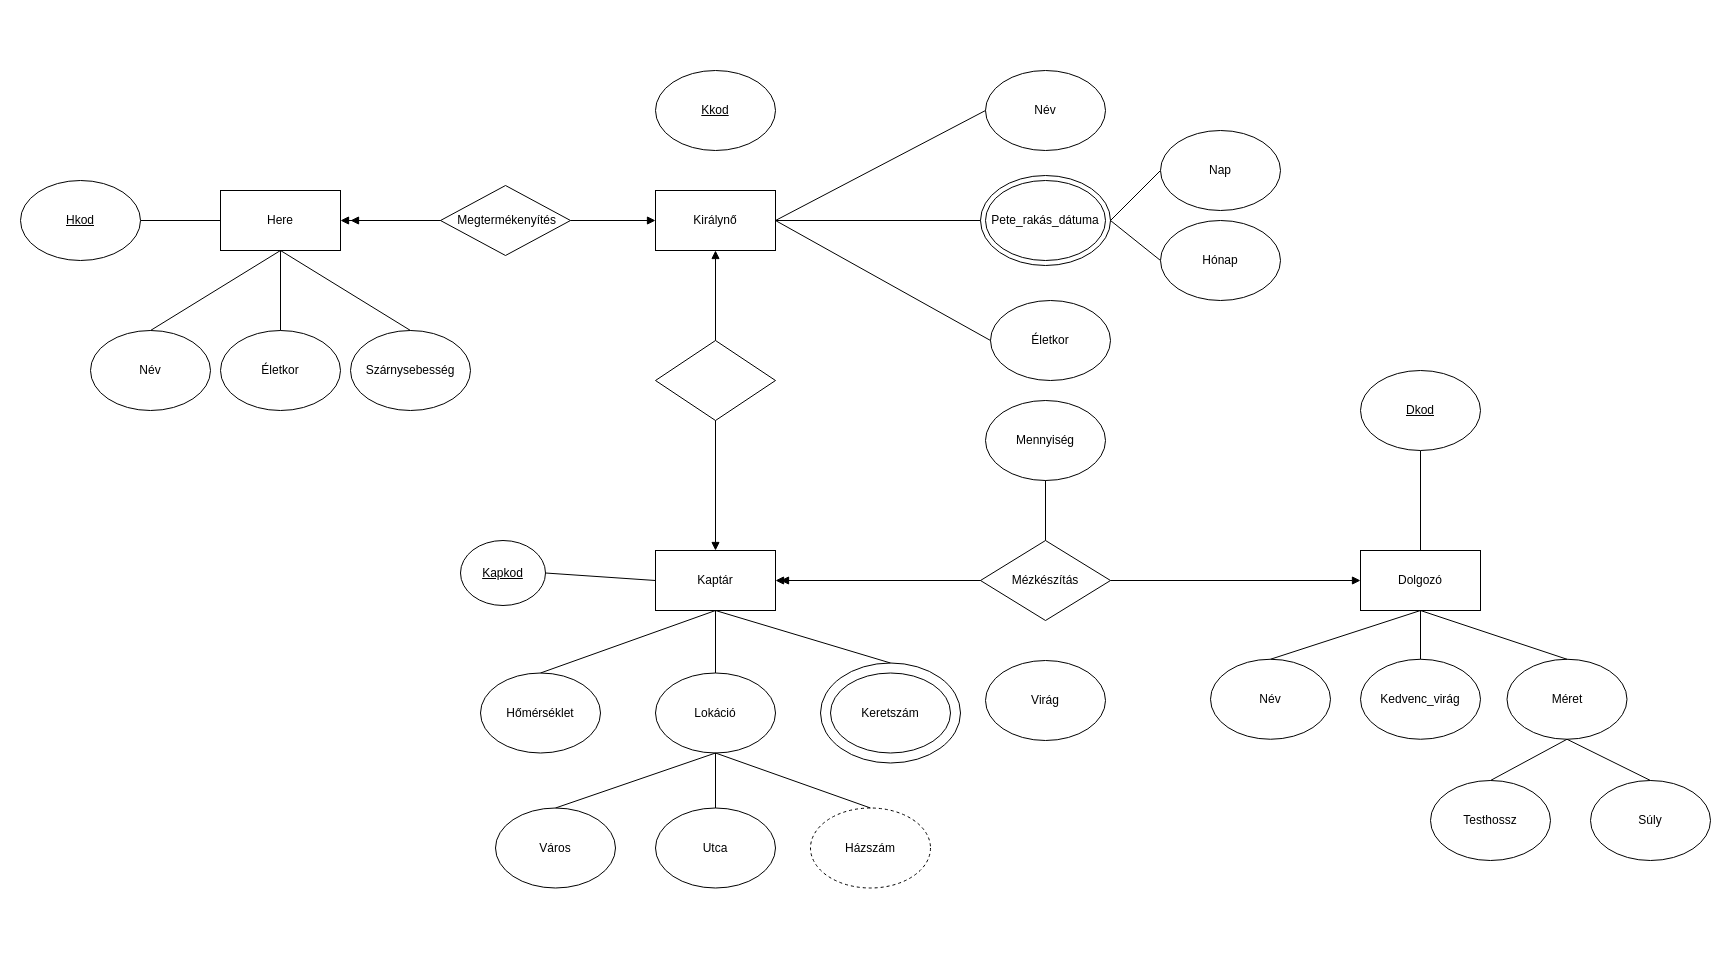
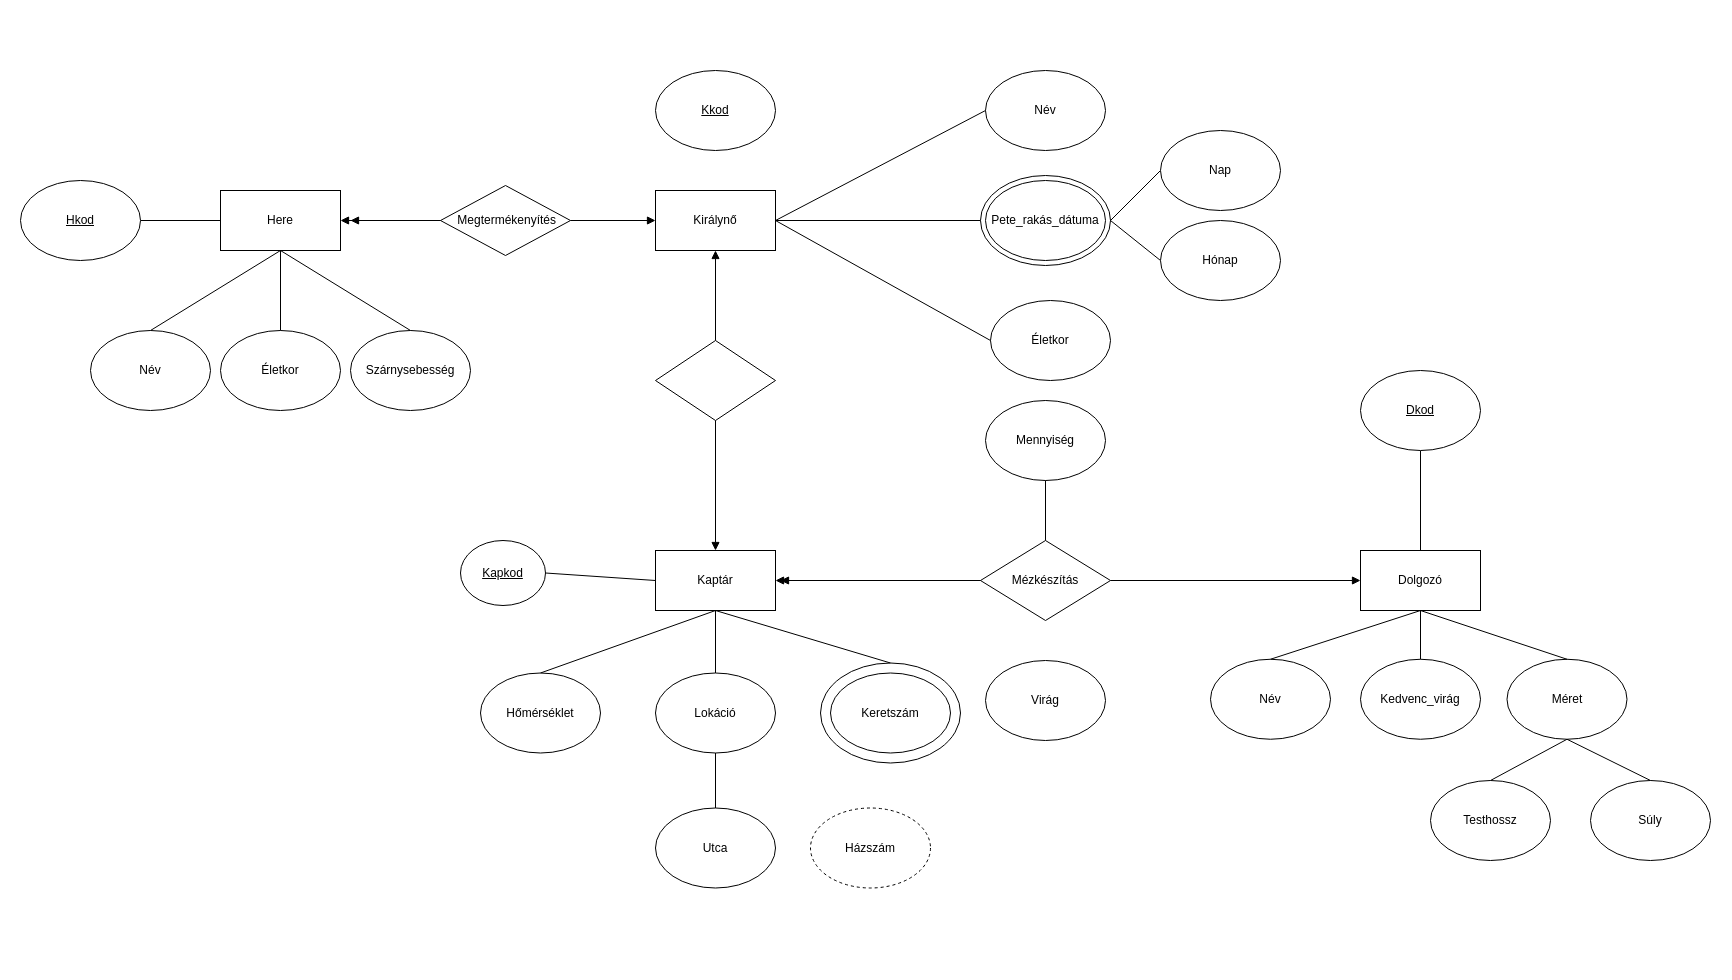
edge "Lokáció" -- "Város": removed
edge "Lokáció" -- "Házszám": removed
node "Város": removed
